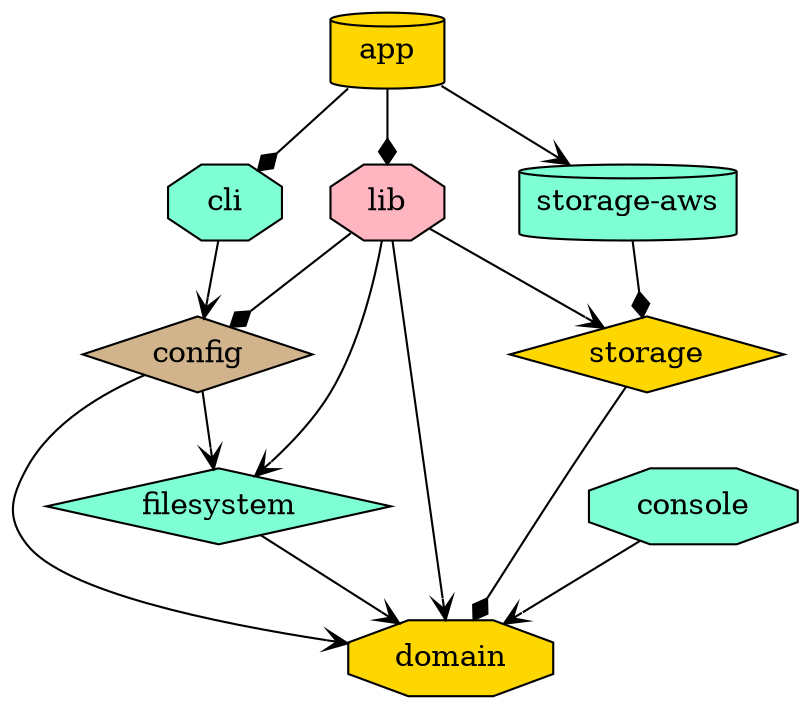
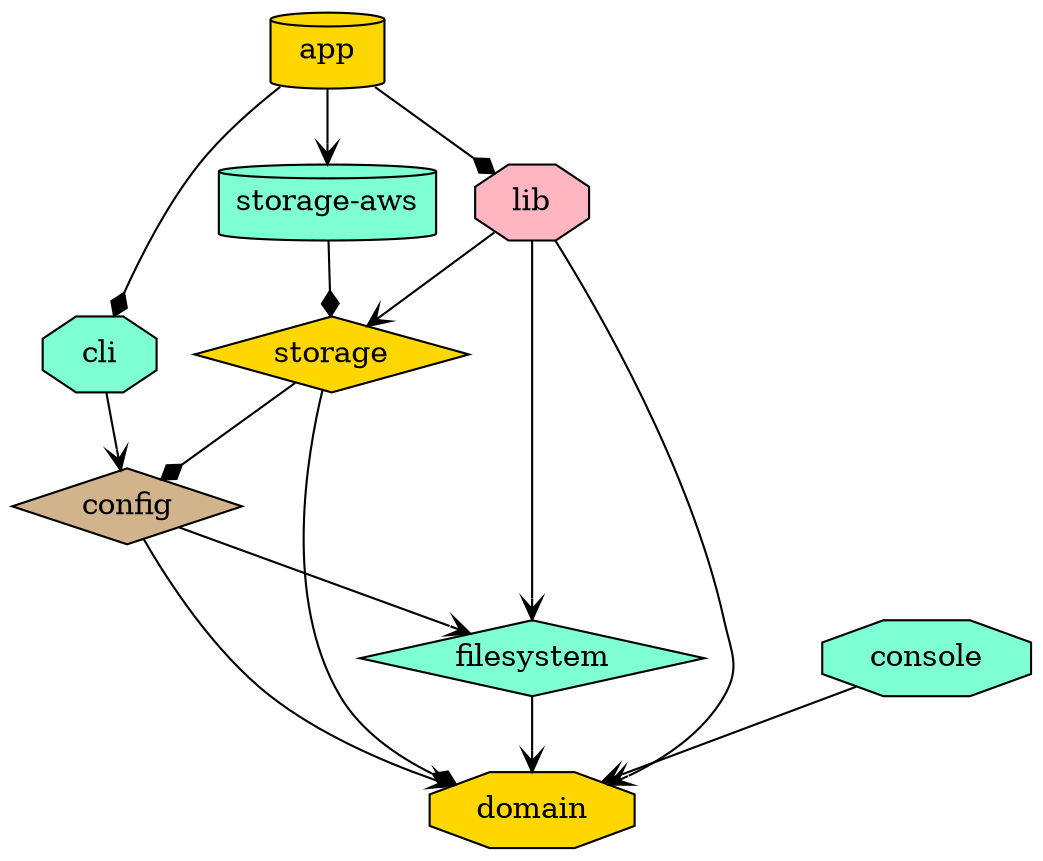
edge "lib" -> "config": now "storage" -> "config"
